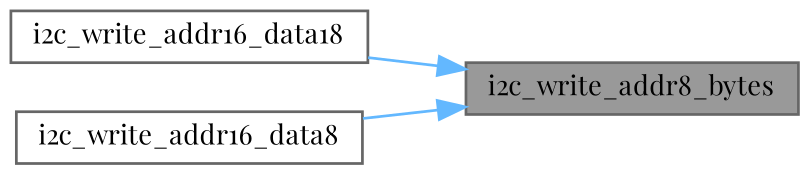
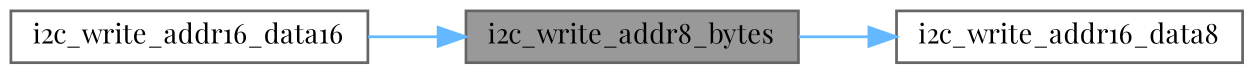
node "i2c_write_addr16_data18": label "i2c_write_addr16_data18" -> "i2c_write_addr16_data16"
edge "i2c_write_addr16_data8" -> "i2c_write_addr8_bytes": reversed
